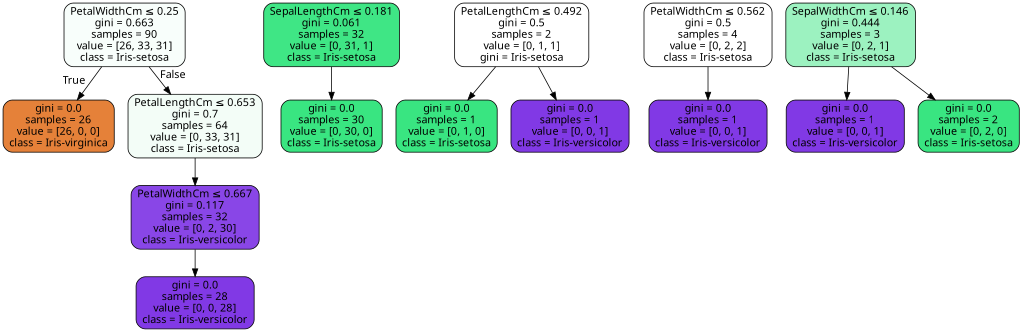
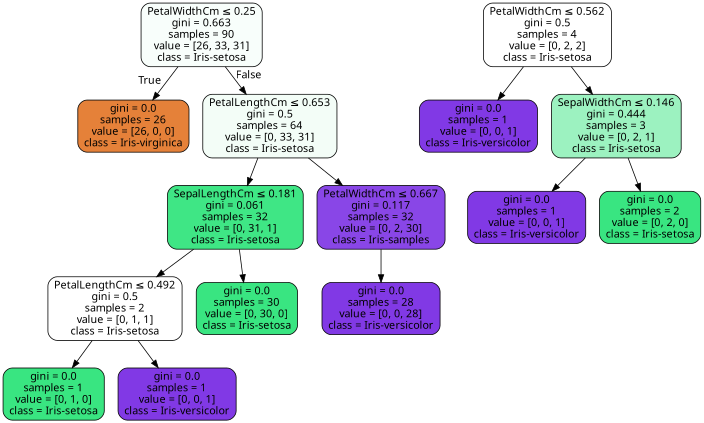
node "PetalLengthCm ≤ 0.492": text "gini = Iris-setosa" -> "class = Iris-setosa"
edge "PetalWidthCm ≤ 0.562" -> "SepalWidthCm ≤ 0.146": added
node "PetalLengthCm ≤ 0.653": text "gini = 0.7" -> "gini = 0.5"
edge "PetalLengthCm ≤ 0.653" -> "SepalLengthCm ≤ 0.181": added
node "PetalWidthCm ≤ 0.667": text "class = Iris-versicolor" -> "class = Iris-samples"
edge "SepalLengthCm ≤ 0.181" -> "PetalLengthCm ≤ 0.492": added
